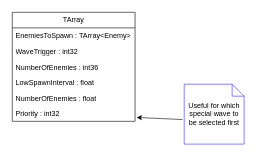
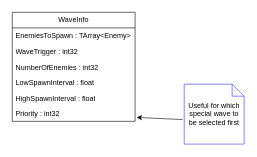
node "TArray": label "TArray" -> "WaveInfo"
node "NumberOfEnemies : int36": label "NumberOfEnemies : int36" -> "NumberOfEnemies : int32"
node "NumberOfEnemies : float": label "NumberOfEnemies : float" -> "HighSpawnInterval : float"
